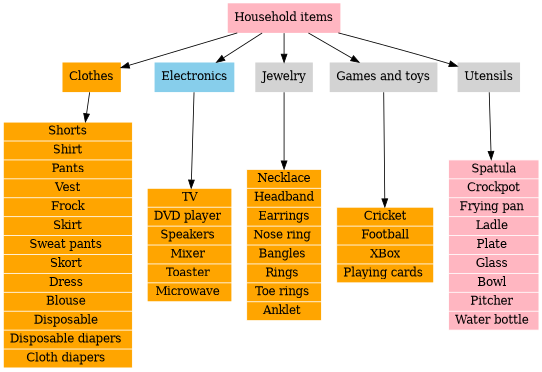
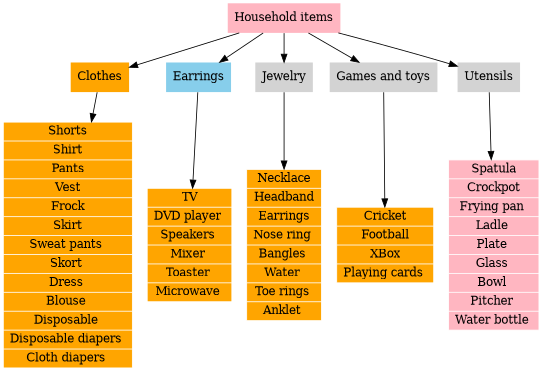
node "Electronics": label "Electronics" -> "Earrings"
node "Necklace": text "Rings" -> "Water"
